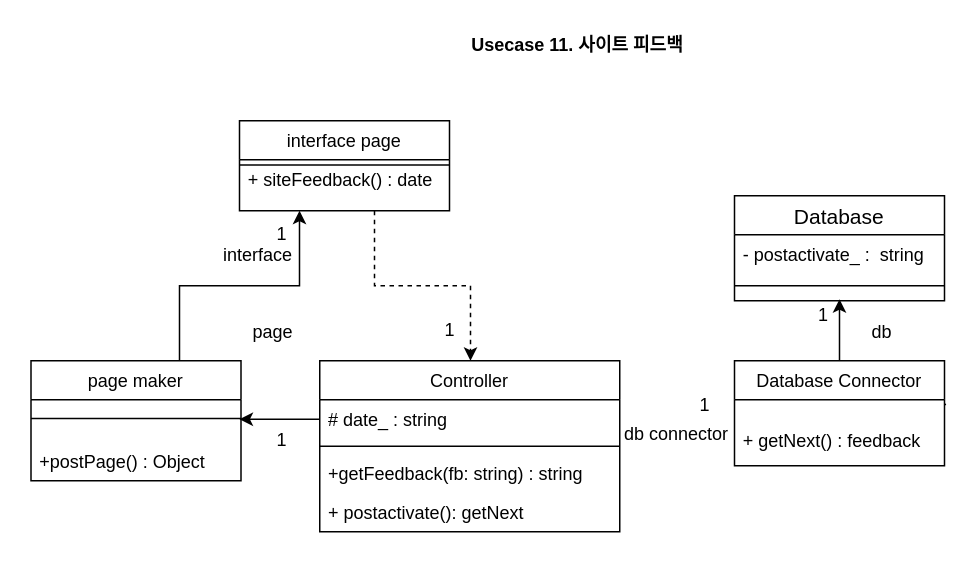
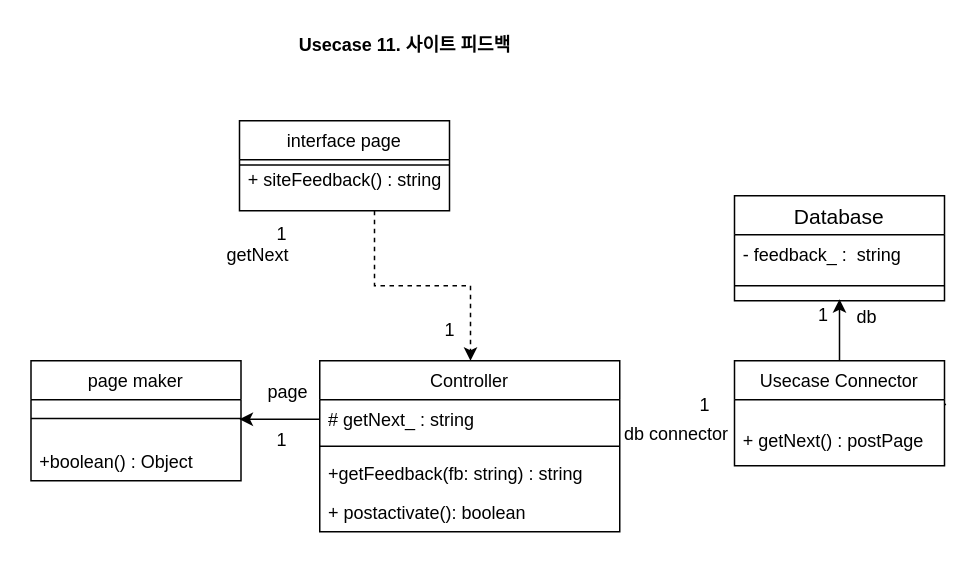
node "Usecase 11. 사이트 피드백": moved (577, 46) -> (404, 46)
node "+ siteFeedback() : date": label "+ siteFeedback() : date" -> "+ siteFeedback() : string"
node "- postactivate_ : string": label "- postactivate_ : string" -> "- feedback_ : string"
node "interface": label "interface" -> "getNext"
edge "page maker" -> "interface page": removed
node "page": moved (272, 332) -> (287, 392)
node "db": moved (881, 332) -> (866, 317)
node "Database Connector": label "Database Connector" -> "Usecase Connector"
node "# date_ : string": label "# date_ : string" -> "# getNext_ : string"
node "+ getNext() : feedback": label "+ getNext() : feedback" -> "+ getNext() : postPage"
node "+postPage() : Object": label "+postPage() : Object" -> "+boolean() : Object"
node "+ postactivate(): getNext": label "+ postactivate(): getNext" -> "+ postactivate(): boolean"
